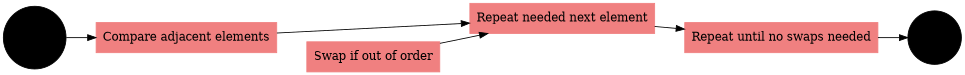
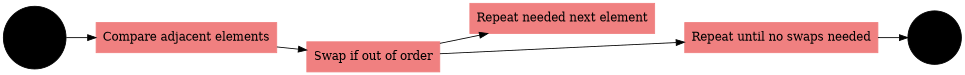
edge "Repeat needed next element" -> "Repeat until no swaps needed": now "Swap if out of order" -> "Repeat until no swaps needed"
edge "Compare adjacent elements" -> "Repeat needed next element": now "Compare adjacent elements" -> "Swap if out of order"
